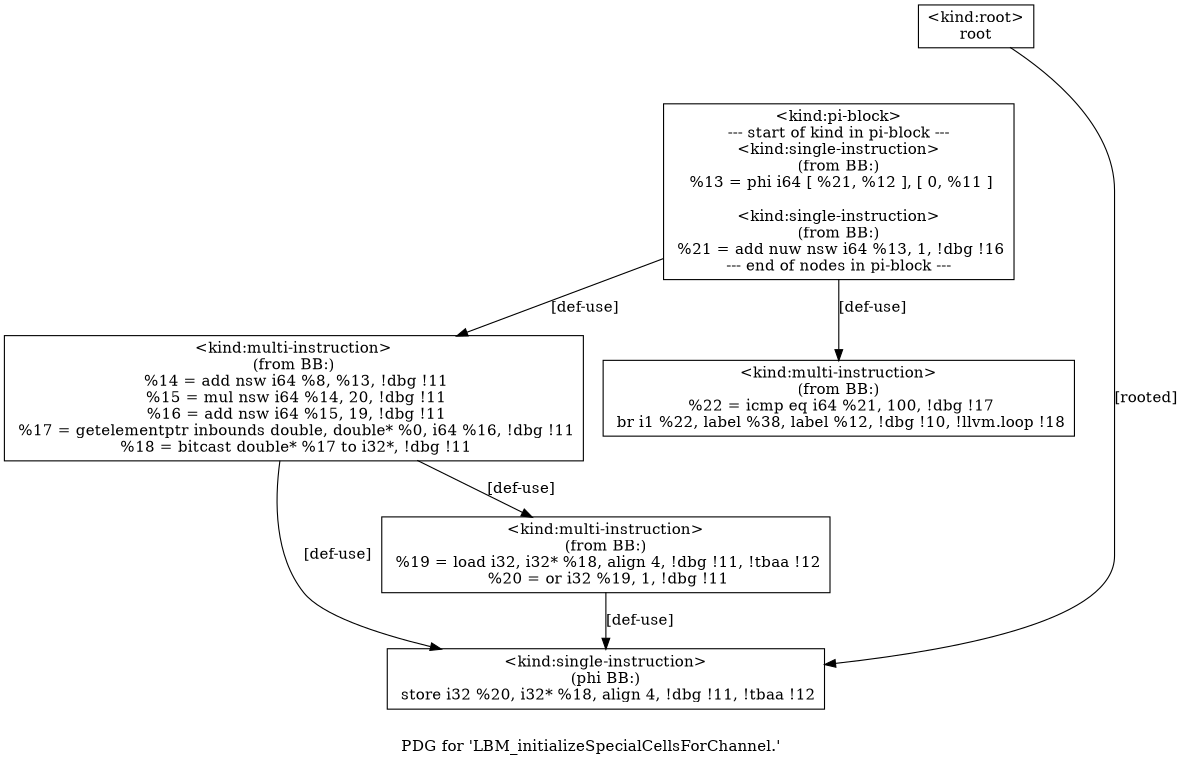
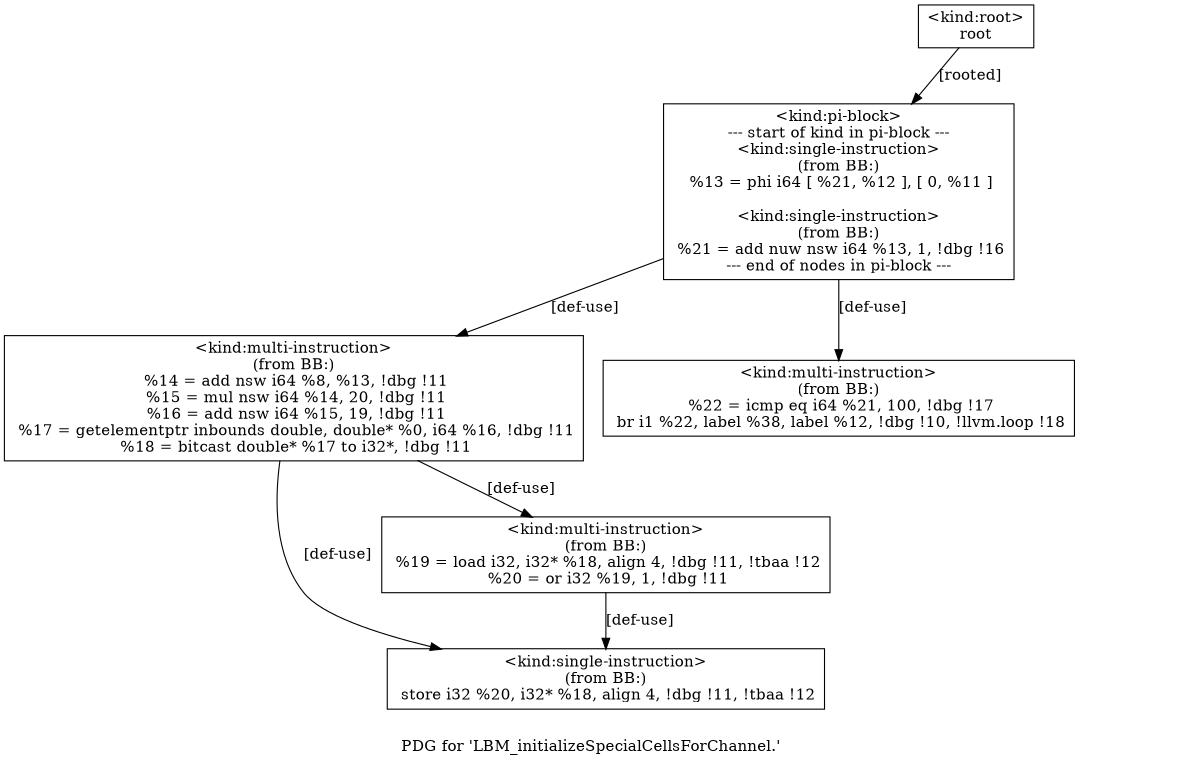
edge "<kind:root>" -> "<kind:single-instruction>": now "<kind:root>" -> "<kind:pi-block>"
node "<kind:single-instruction>": text "(phi BB:)" -> "(from BB:)"
